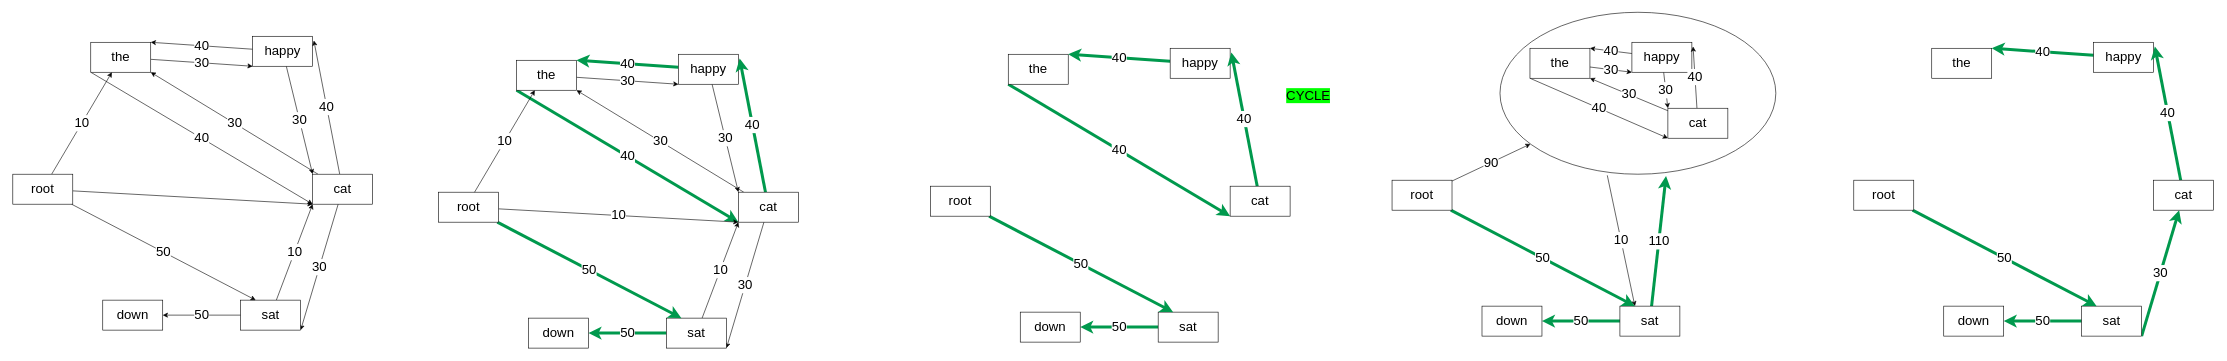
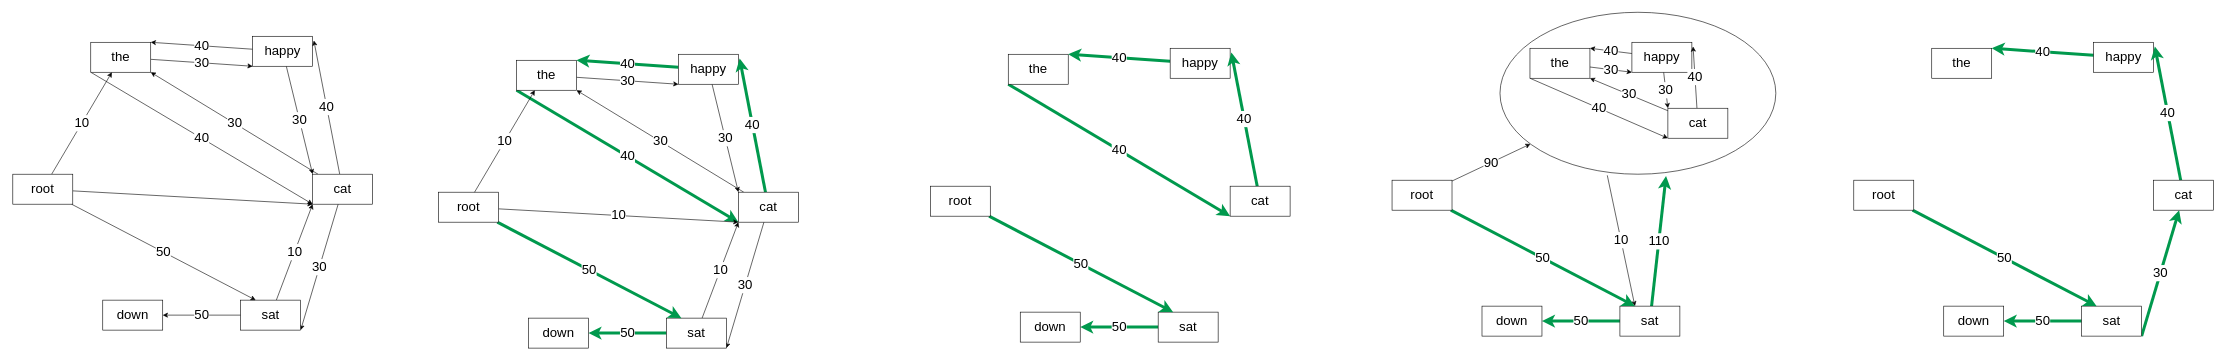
node "CYCLE": removed
